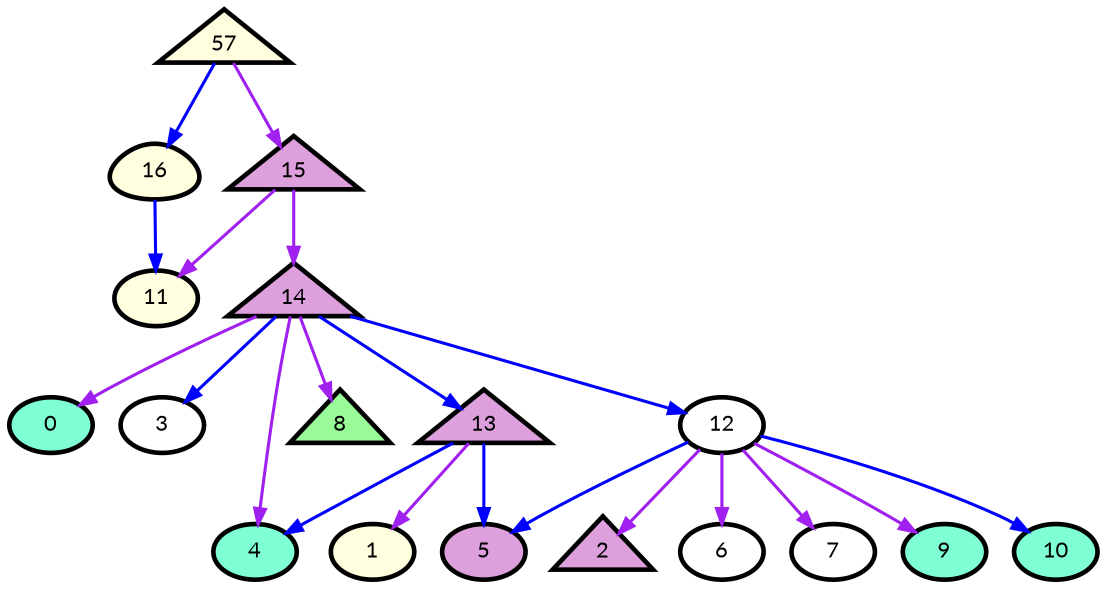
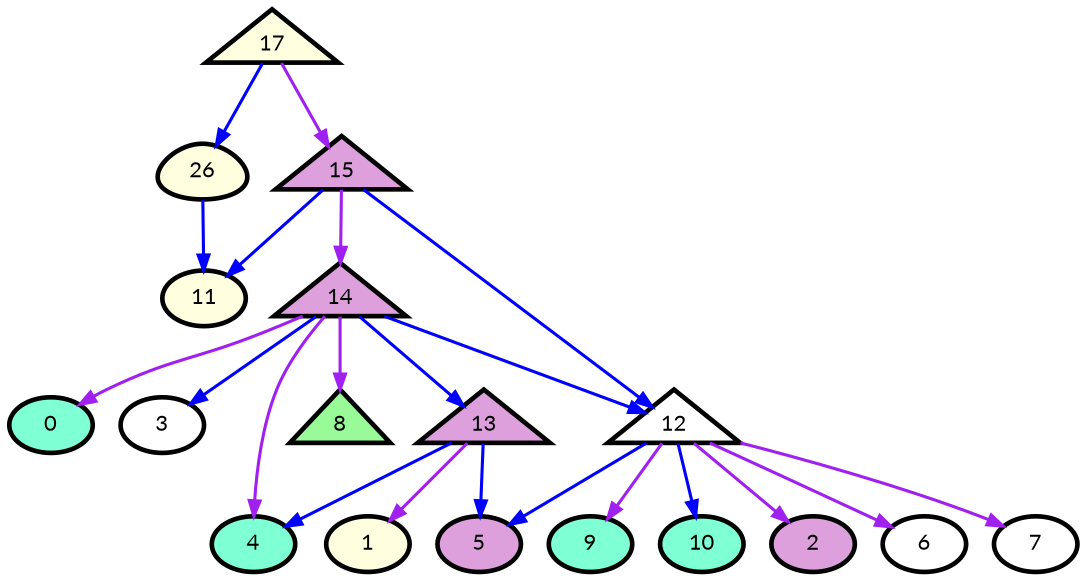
node "57": label "57" -> "17"
node "16": label "16" -> "26"
edge "15" -> "11": color purple -> blue
edge "15" -> "12": added
node "12": shape ellipse -> triangle
node "2": shape triangle -> ellipse
